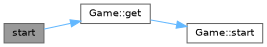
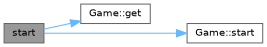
edge "Game::get" -> "Game::start": now "start" -> "Game::start"
